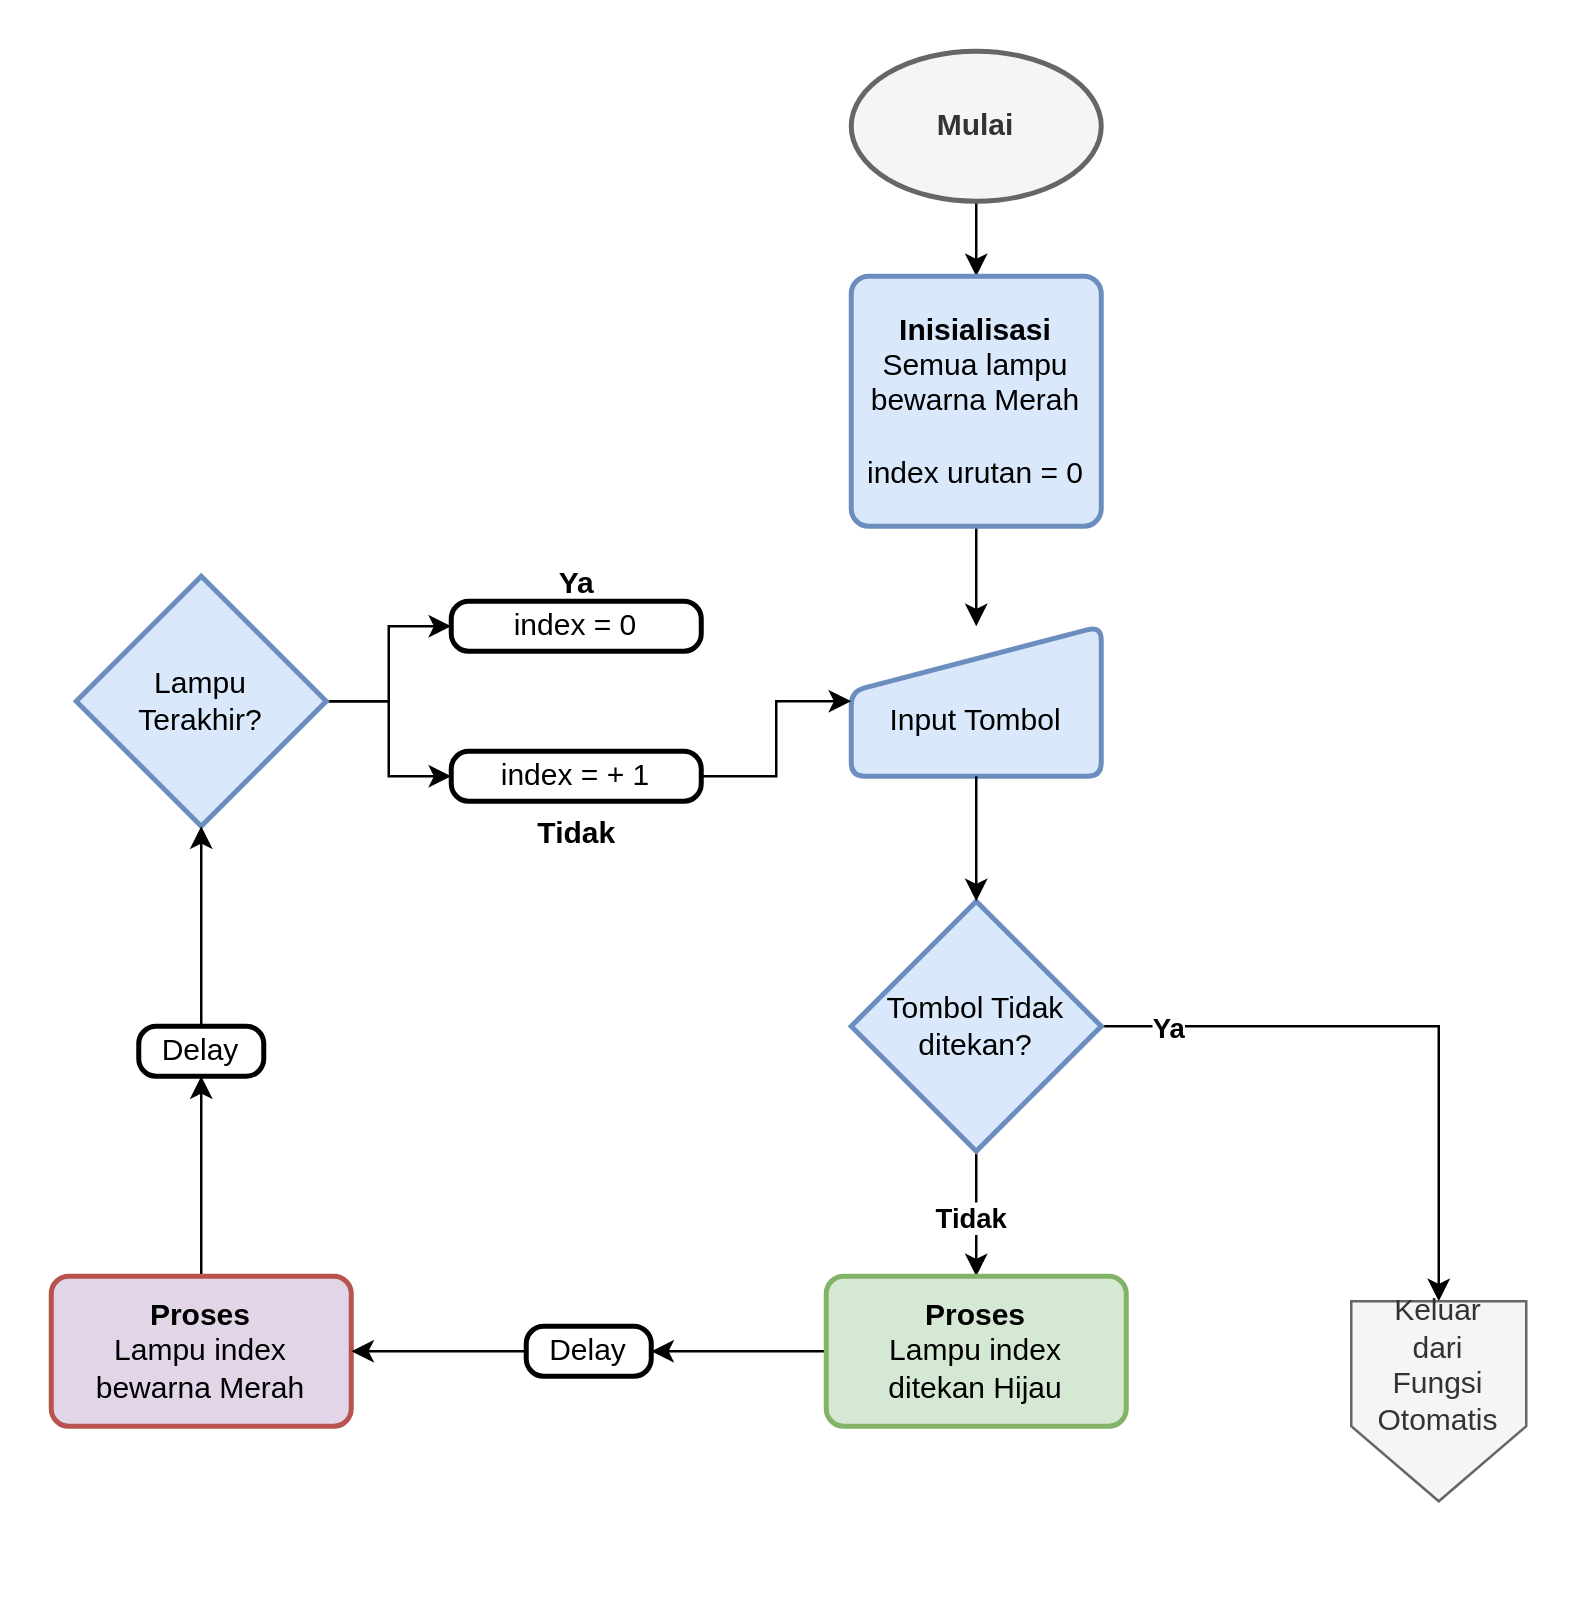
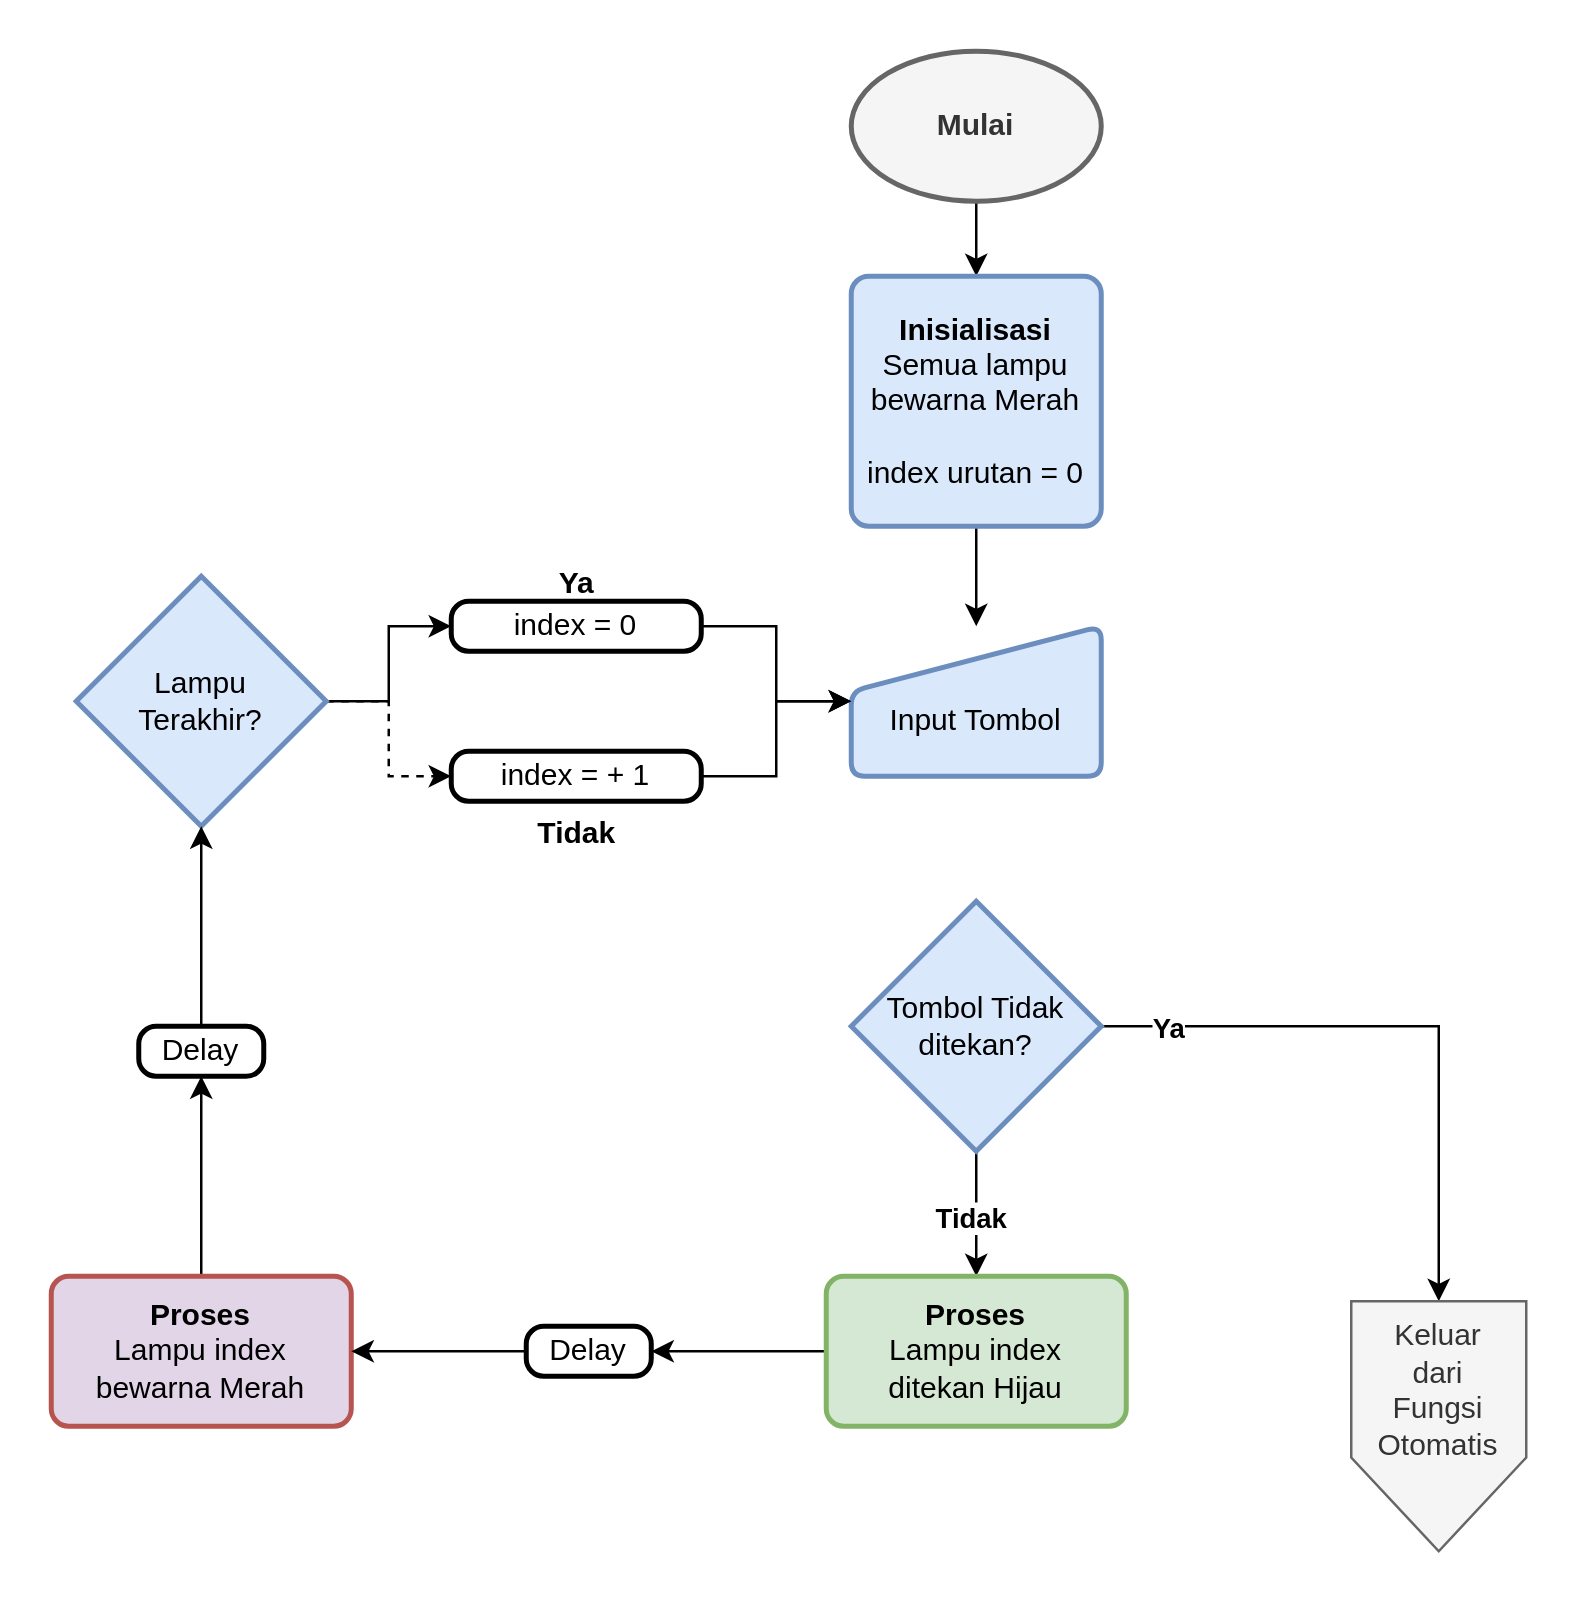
edge "index = 0" -> "Input Tombol": added
edge "Lampu Terakhir?" -> "index = + 1": style solid -> dashed
edge "Input Tombol" -> "Tombol Tidak ditekan?": removed
node "Keluar dari Fungsi Otomatis": size 175x200 -> 175x250
